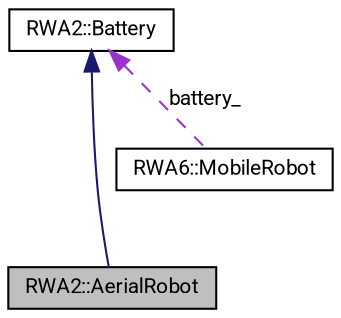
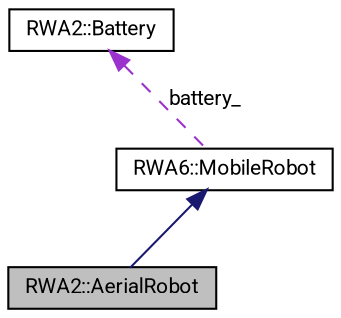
edge "RWA2::AerialRobot" -> "RWA2::Battery": now "RWA2::AerialRobot" -> "RWA6::MobileRobot"
